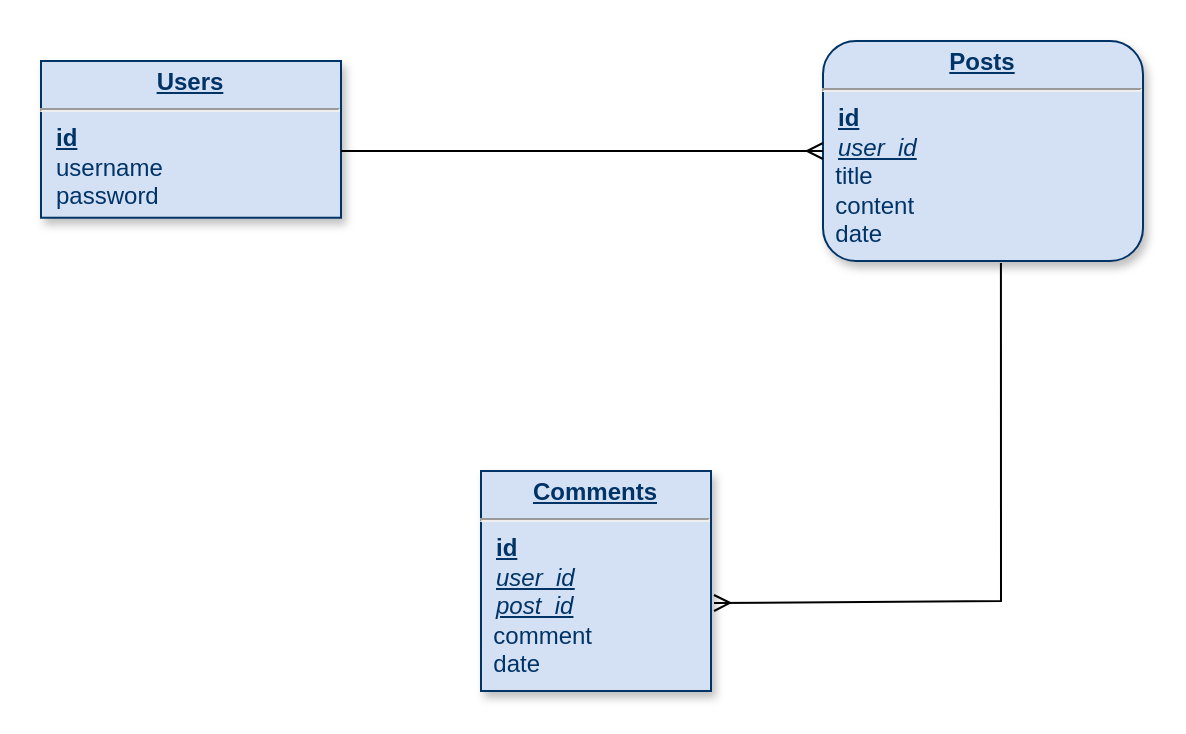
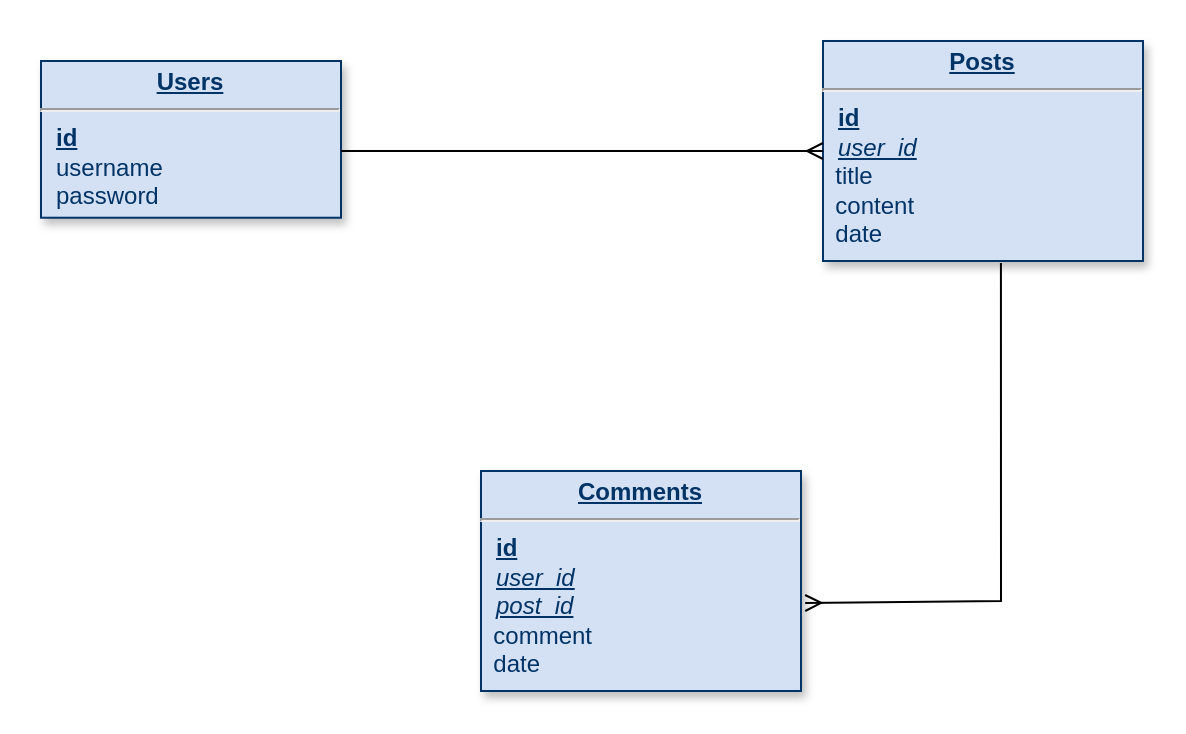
node "Posts id user_id title content date": shape rounded rectangle -> rectangle
node "Comments id user_id post_id comment date": size 230x220 -> 320x220
